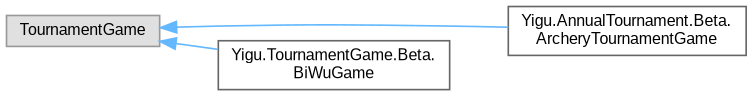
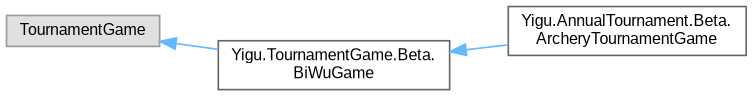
edge "Yigu.AnnualTournament.Beta. ArcheryTournamentGame" -> "TournamentGame": now "Yigu.AnnualTournament.Beta. ArcheryTournamentGame" -> "Yigu.TournamentGame.Beta. BiWuGame"
